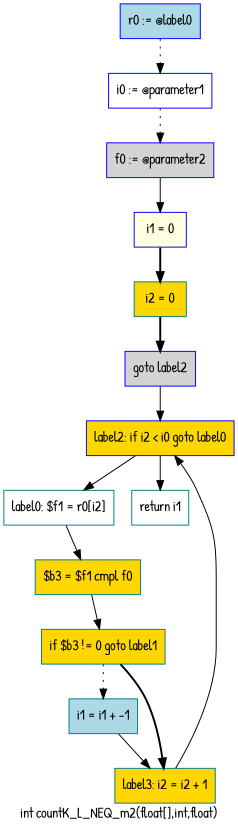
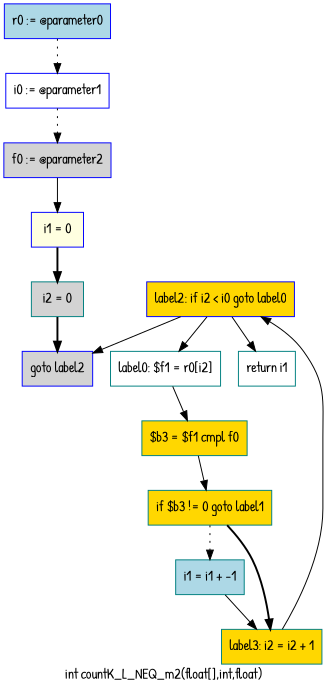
node "r0 := @label0": label "r0 := @label0" -> "r0 := @parameter0"
node "i2 = 0": fillcolor gold -> lightgrey
edge "goto label2" -> "label2: if i2 < i0 goto label0": reversed
